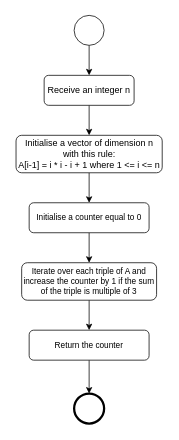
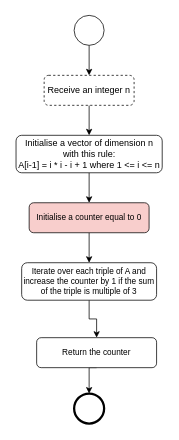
node "Receive an integer n": style solid -> dashed
node "Initialise a counter equal to 0": fillcolor #ffffff -> #f8cecc
node "Return the counter": moved (89, 345) -> (96, 353)
